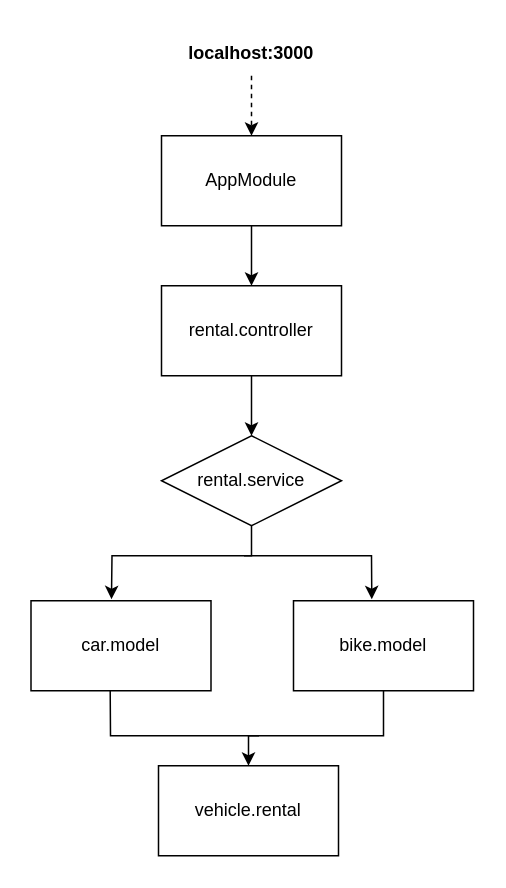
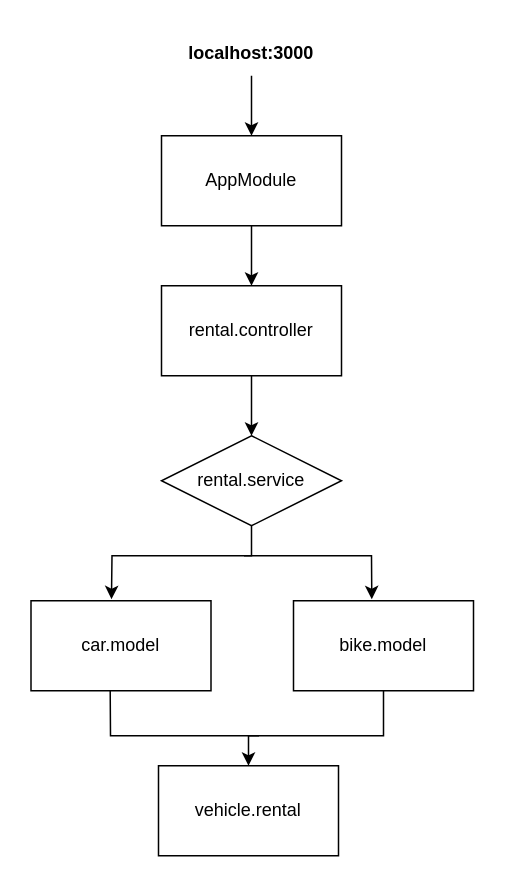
edge "localhost:3000" -> "AppModule": style dashed -> solid
